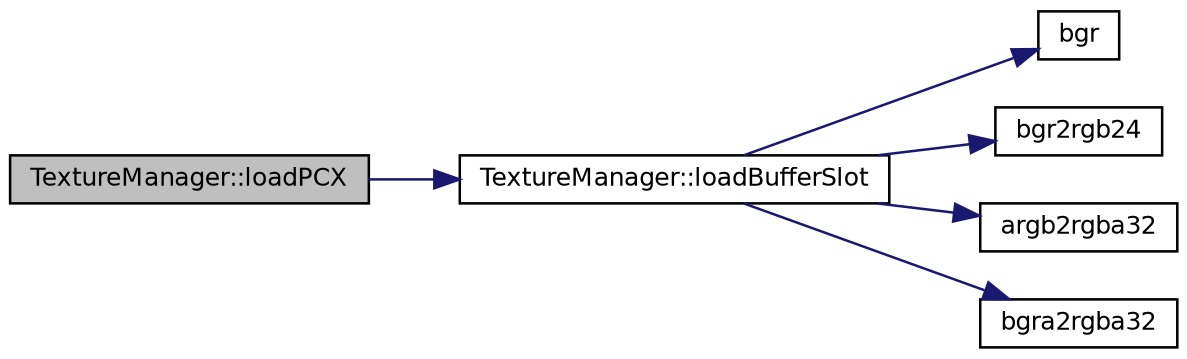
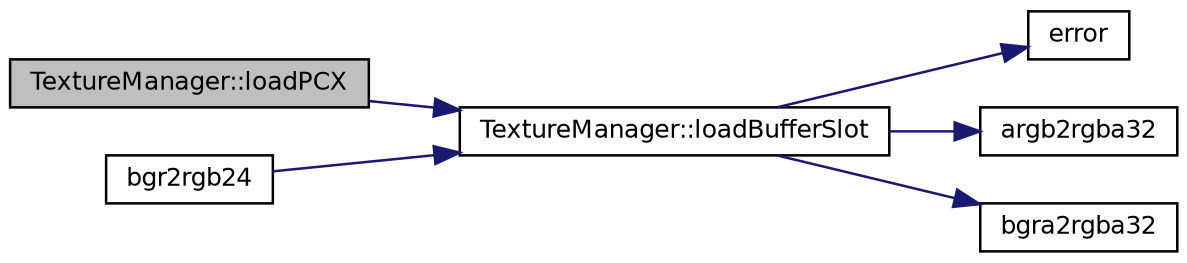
node "bgr": label "bgr" -> "error"
edge "TextureManager::loadBufferSlot" -> "bgr2rgb24": reversed
